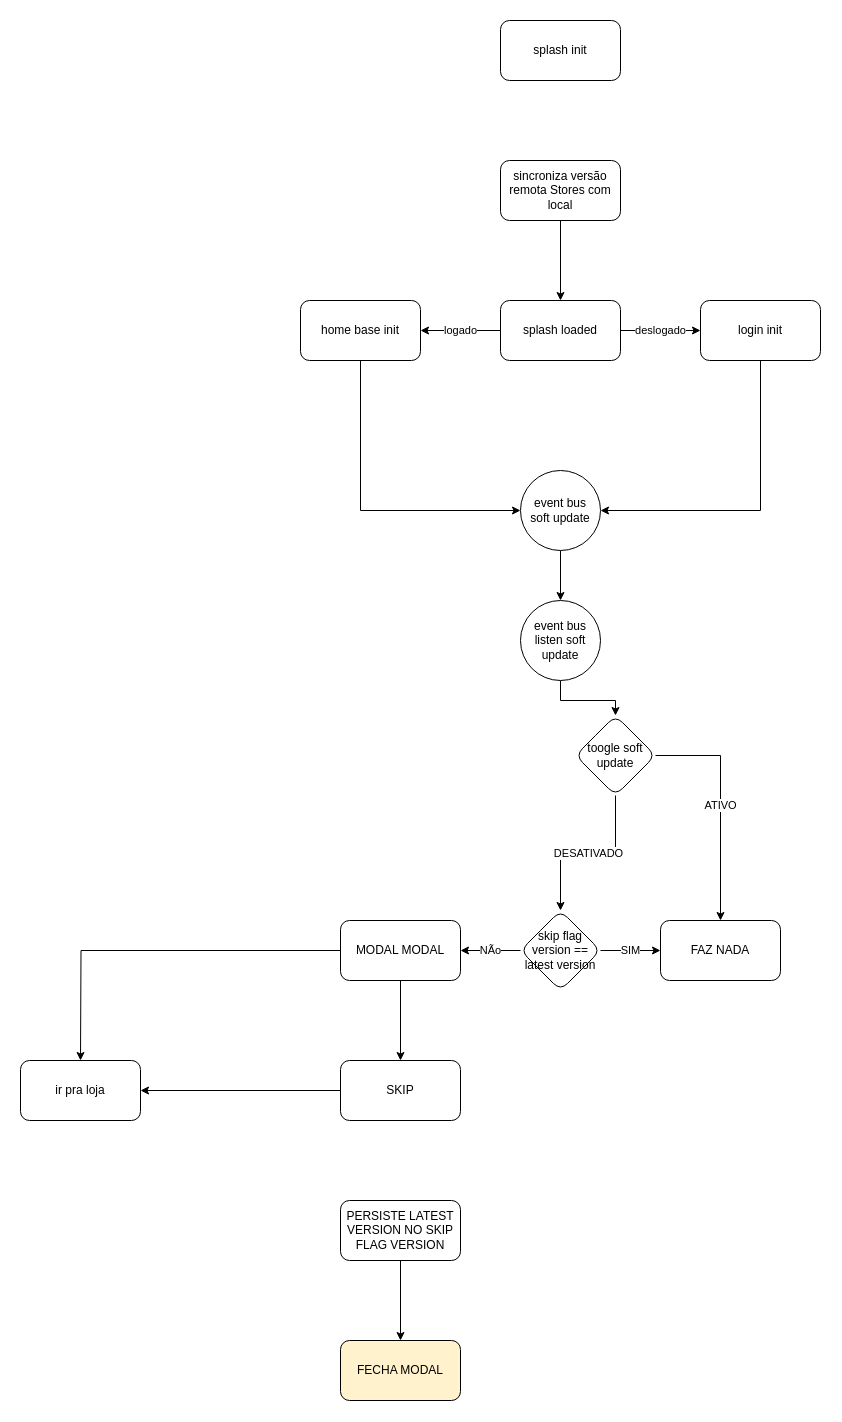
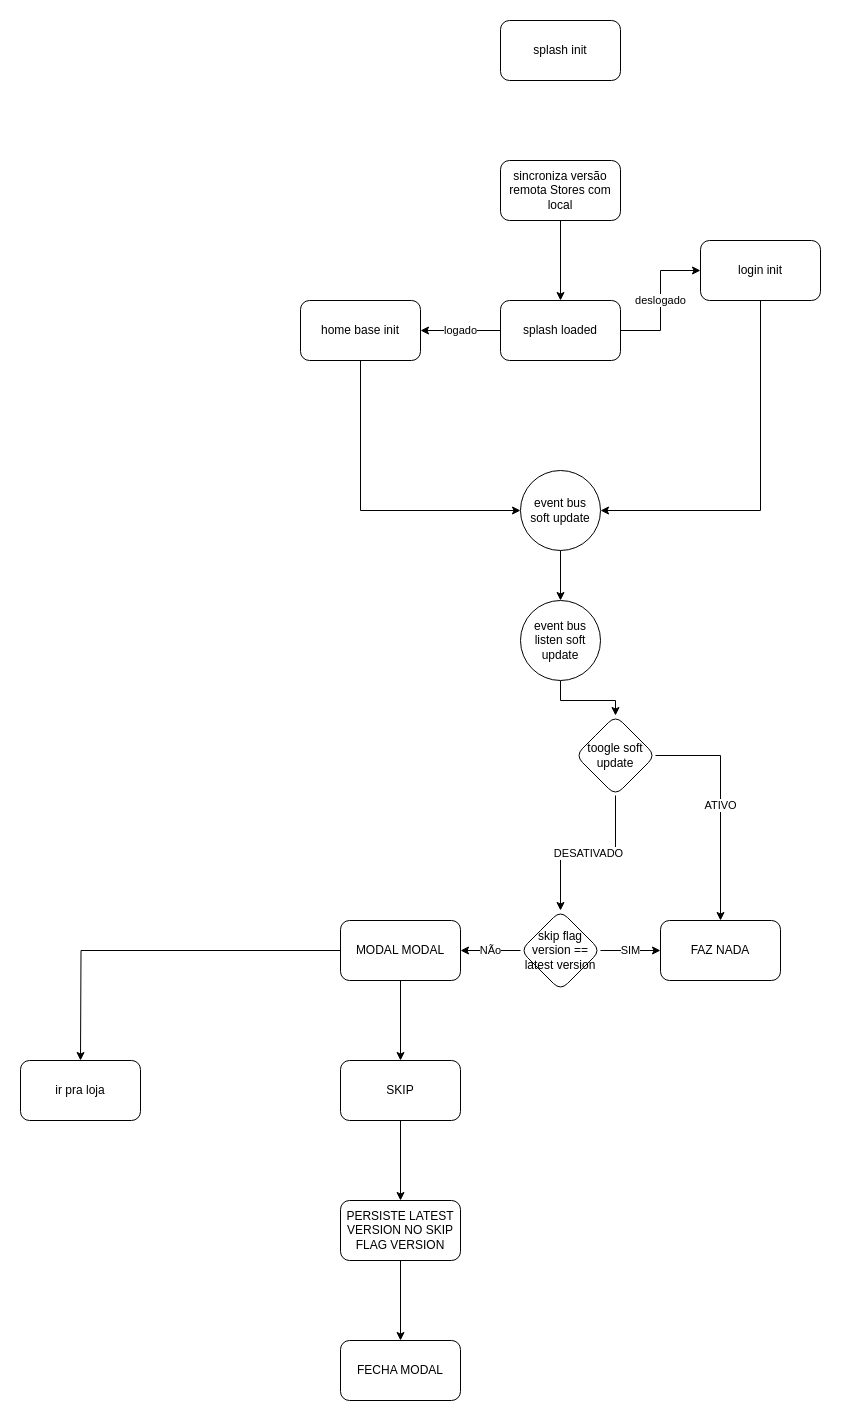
node "login init": moved (761, 331) -> (761, 271)
edge "SKIP" -> "ir pra loja": now "SKIP" -> "PERSISTE LATEST VERSION NO SKIP FLAG VERSION"
node "FECHA MODAL": fillcolor #fff2cc -> #ffffff
